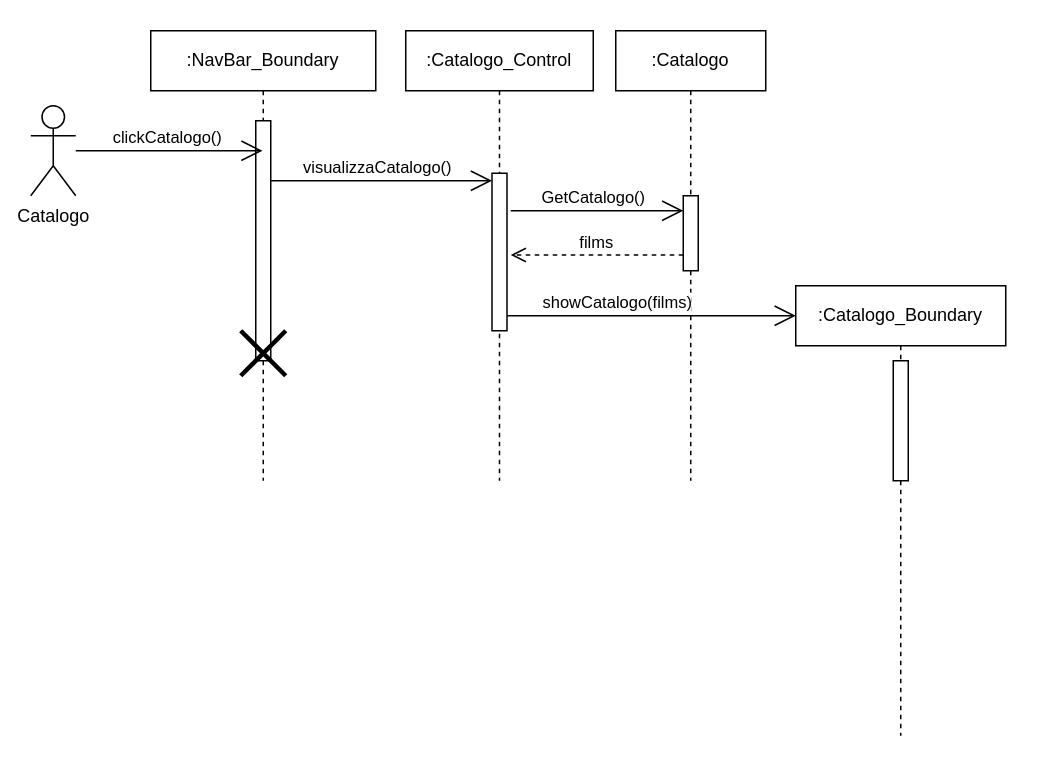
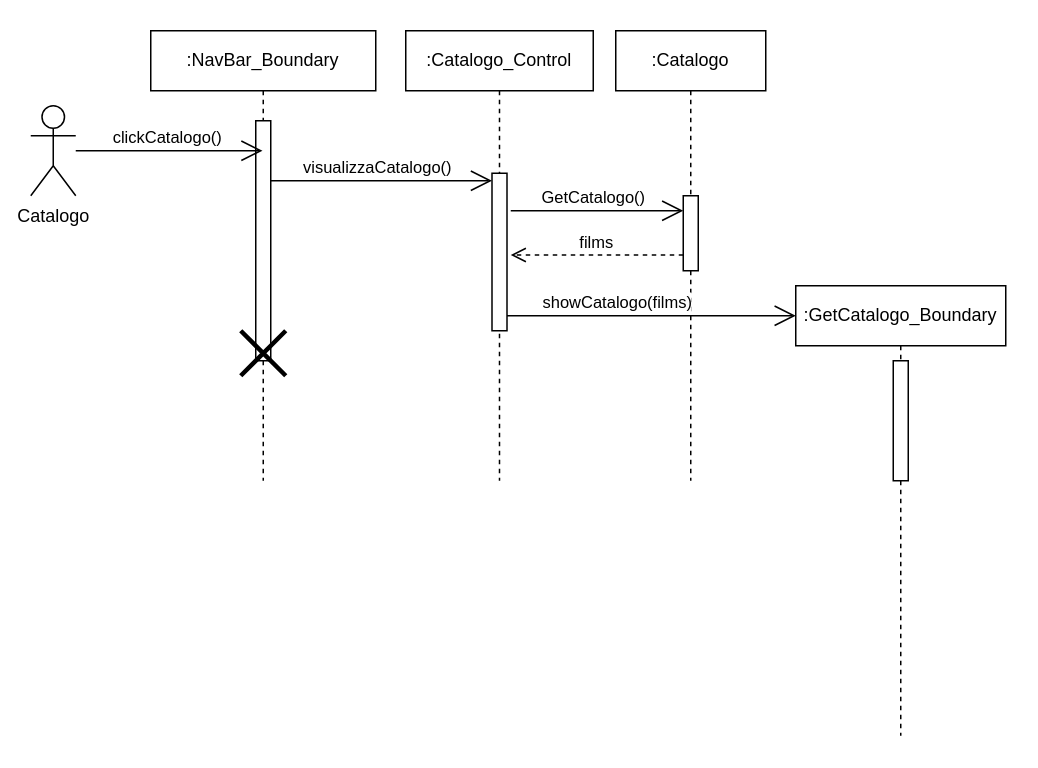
node ":Catalogo_Boundary": label ":Catalogo_Boundary" -> ":GetCatalogo_Boundary"
